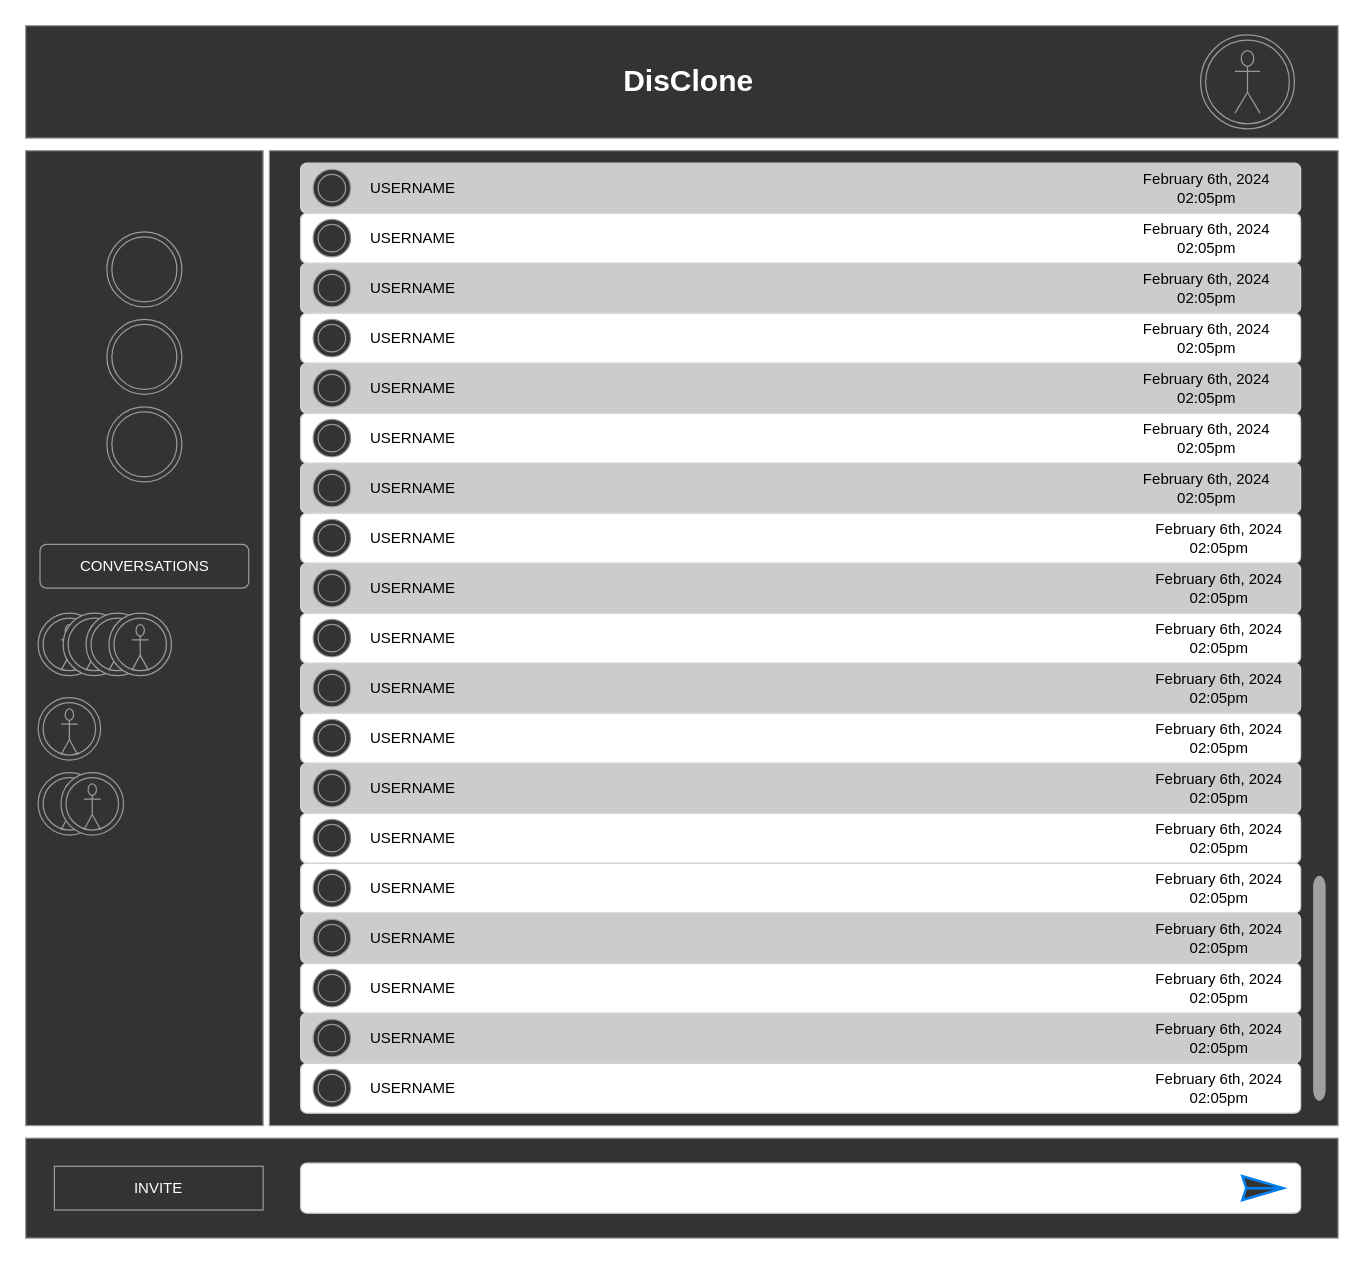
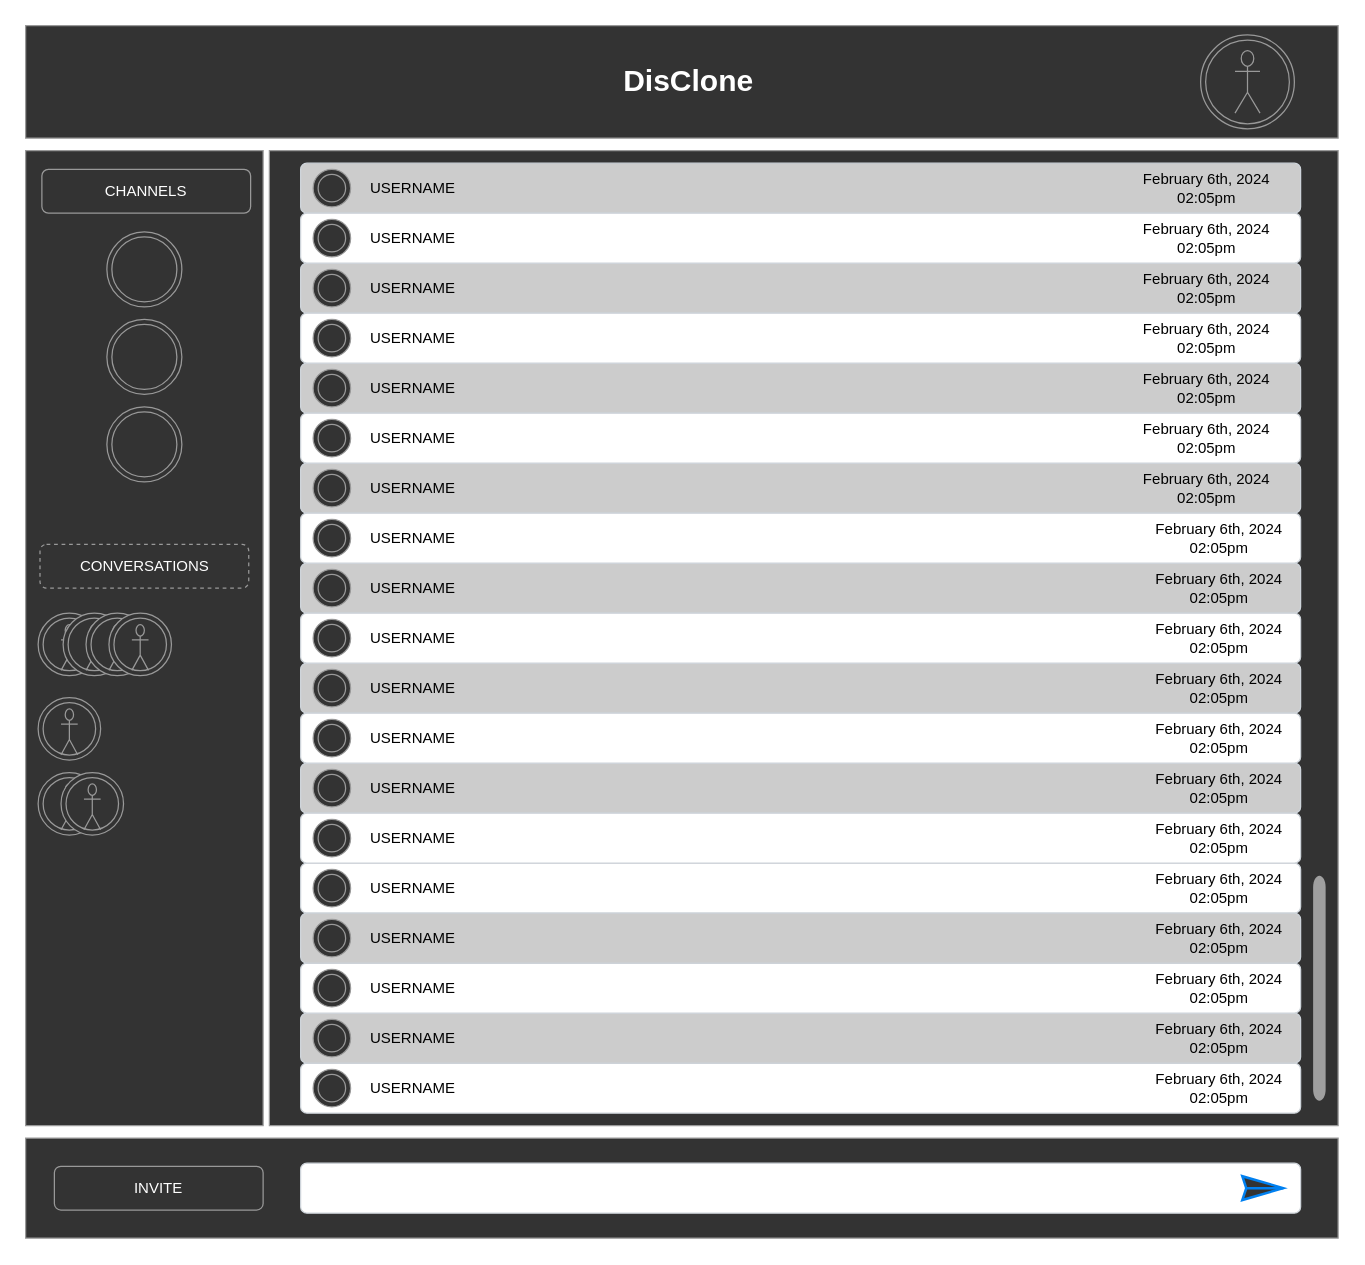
node "CHANNELS": added
node "CONVERSATIONS": style solid -> dashed
node "INVITE": shape rectangle -> rounded rectangle
